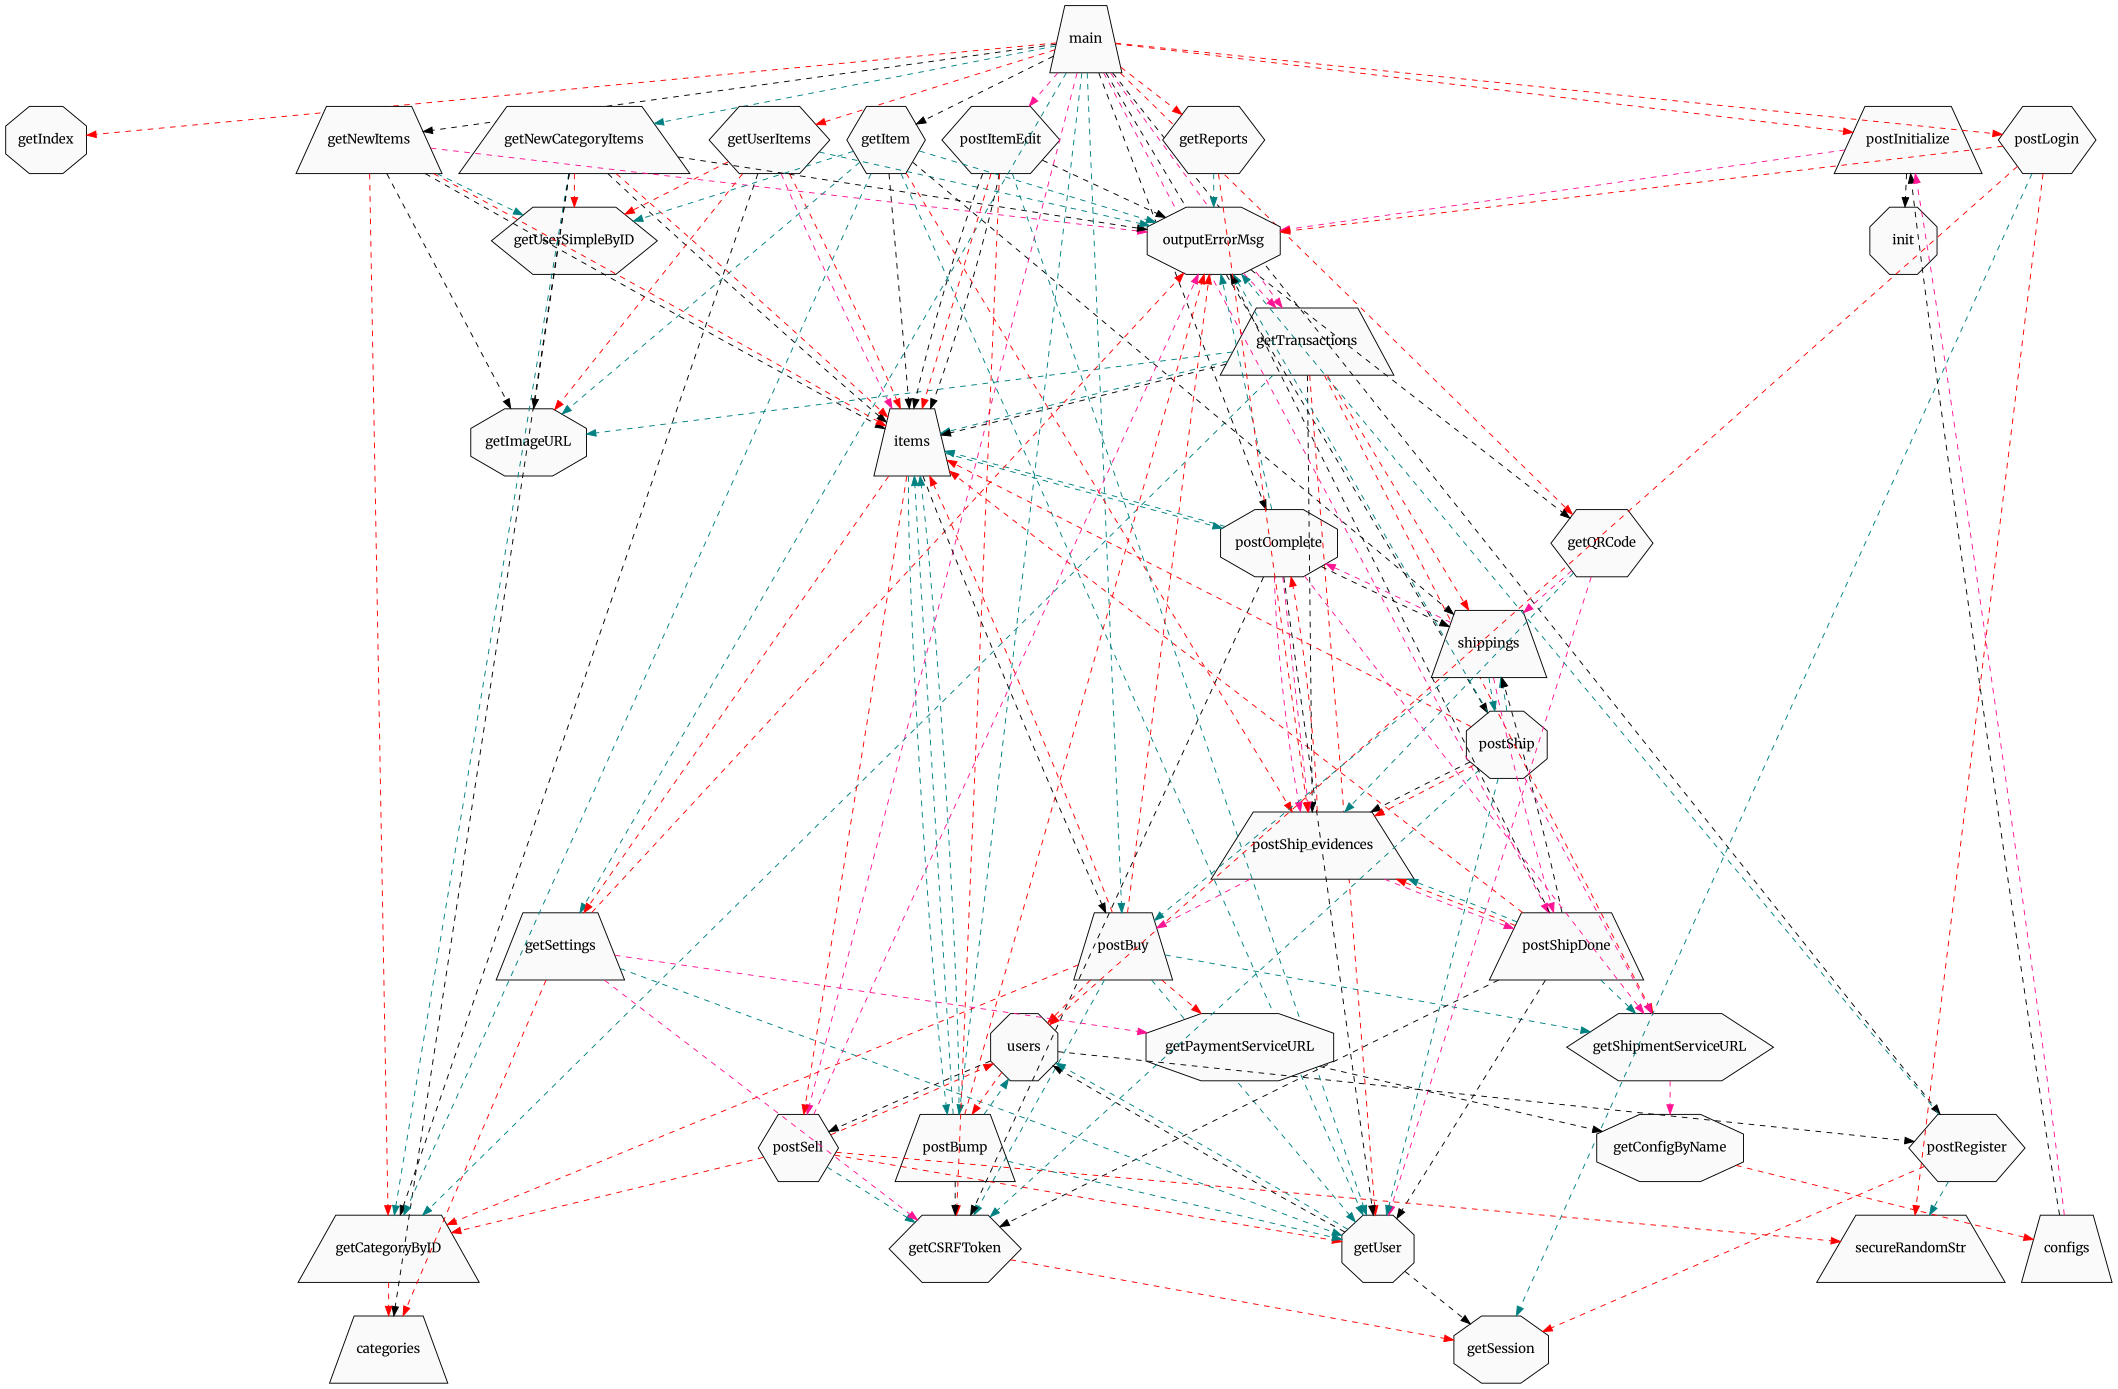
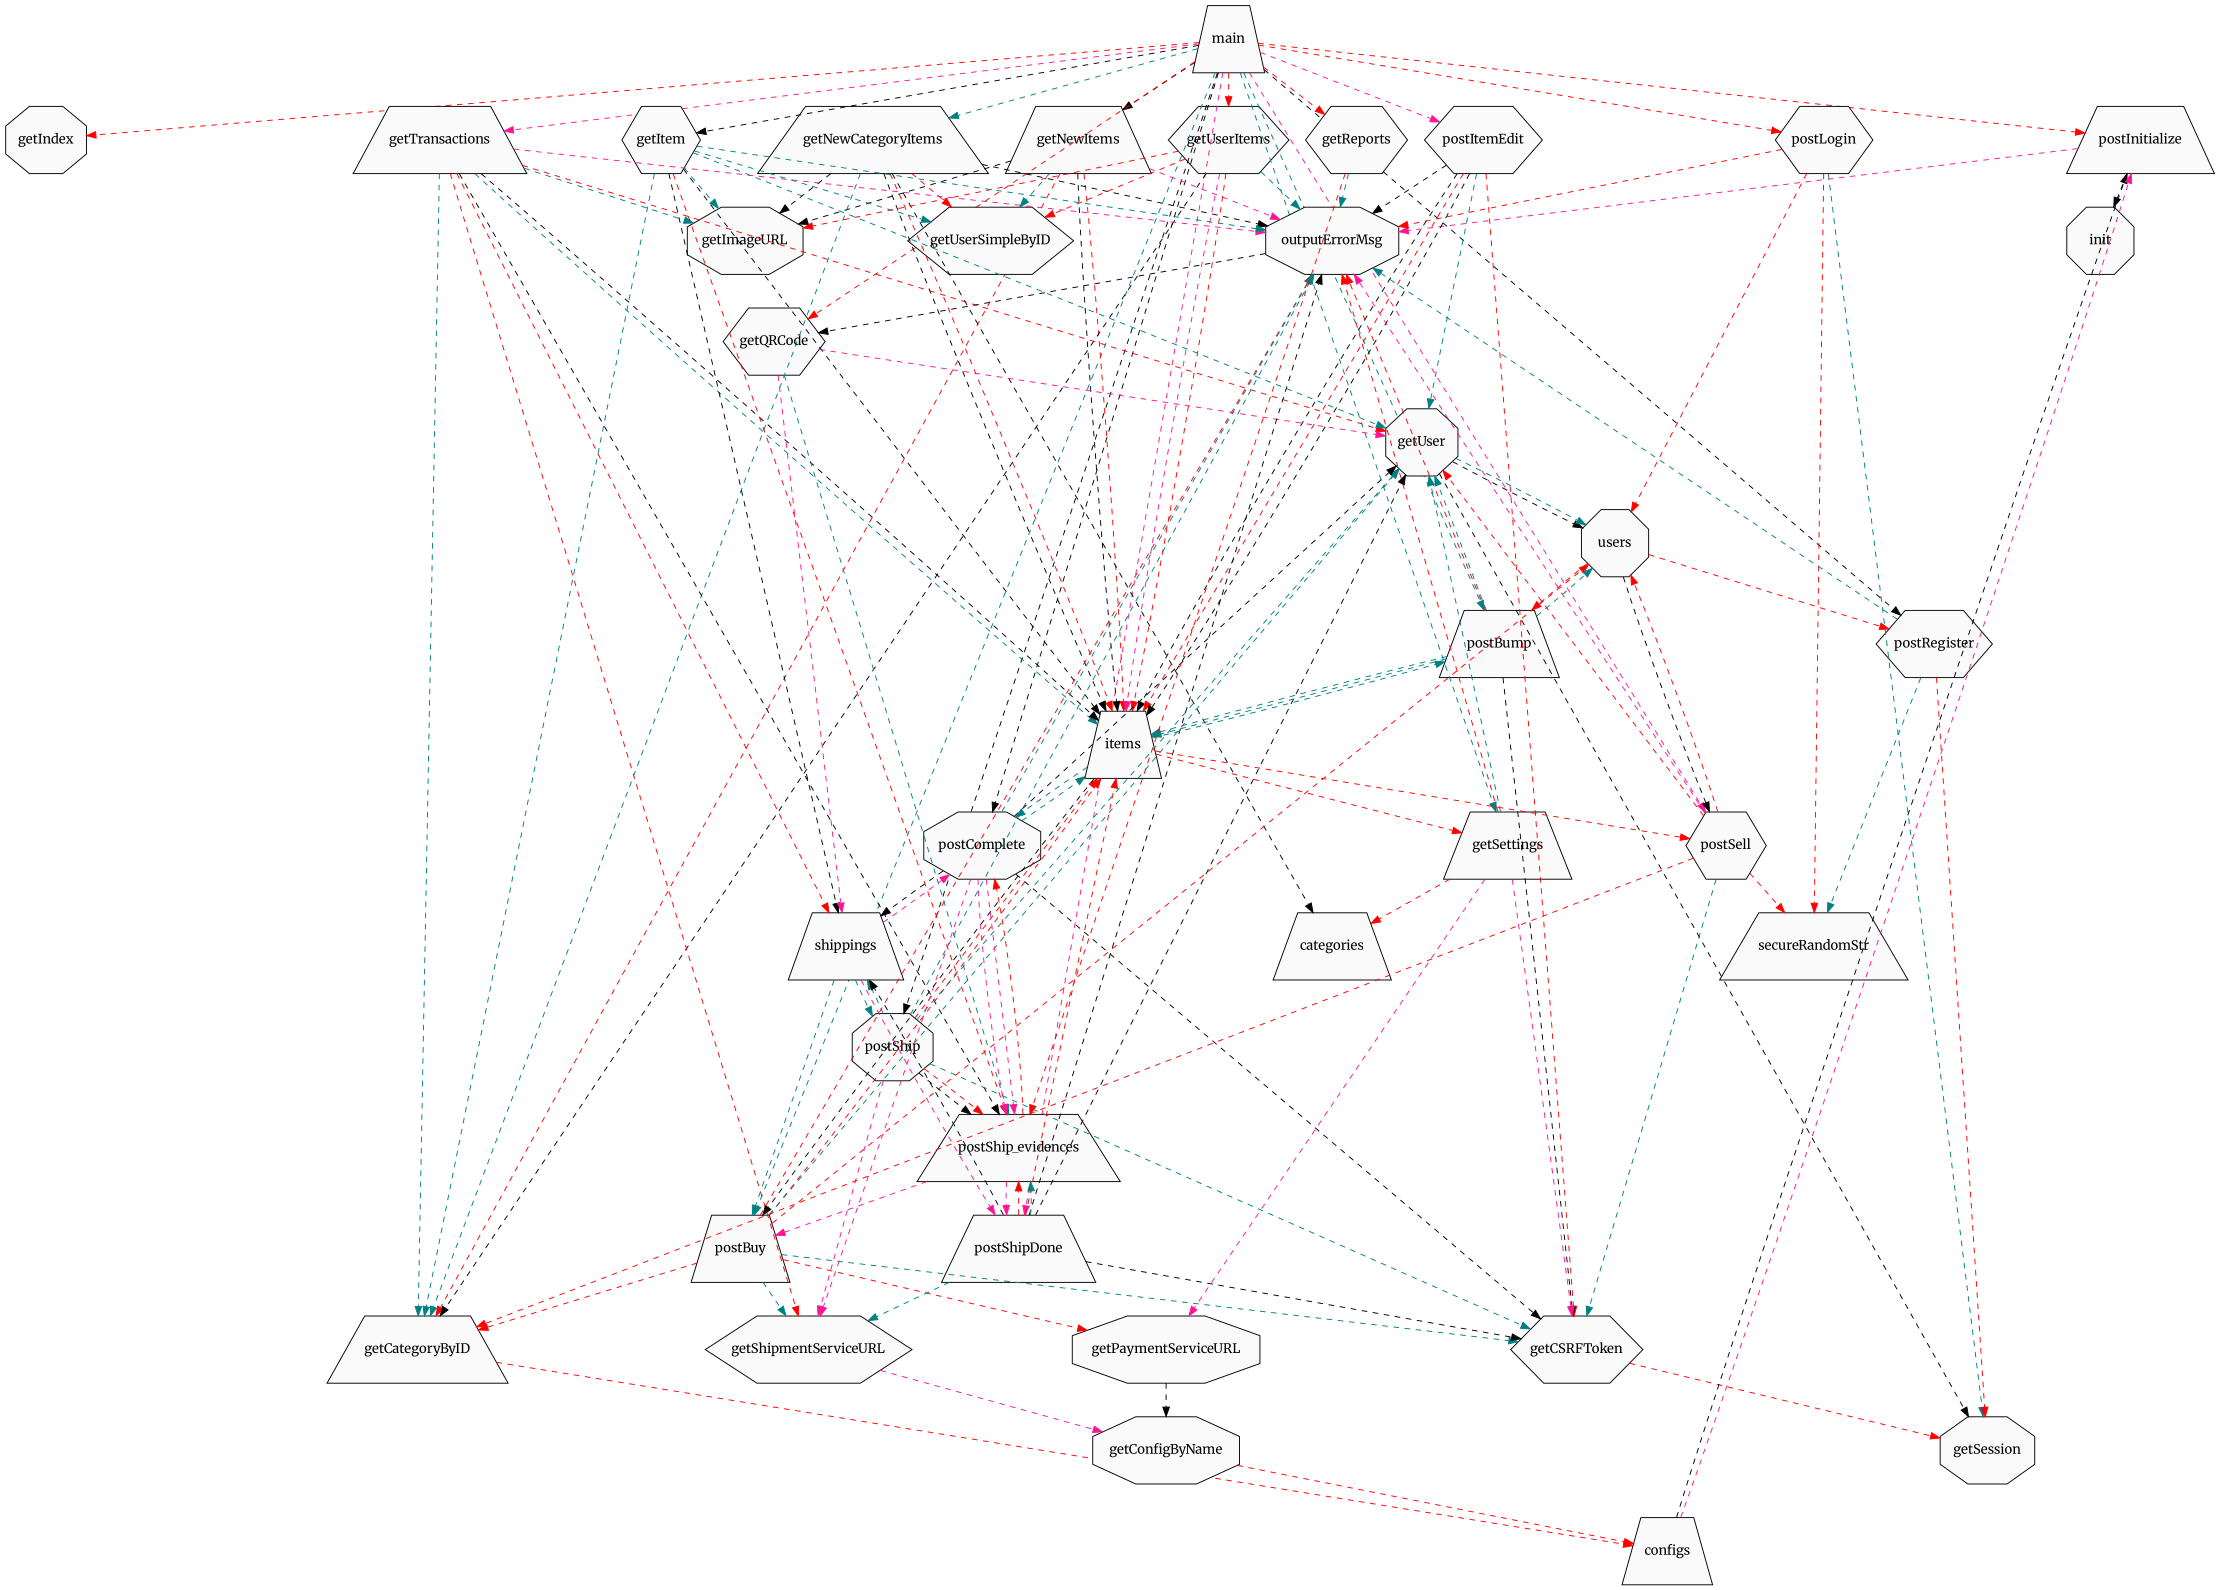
edge "outputErrorMsg" -> "getTransactions": reversed
edge "users" -> "postRegister": color black -> red
edge "getCategoryByID" -> "categories": now "getCategoryByID" -> "configs"
